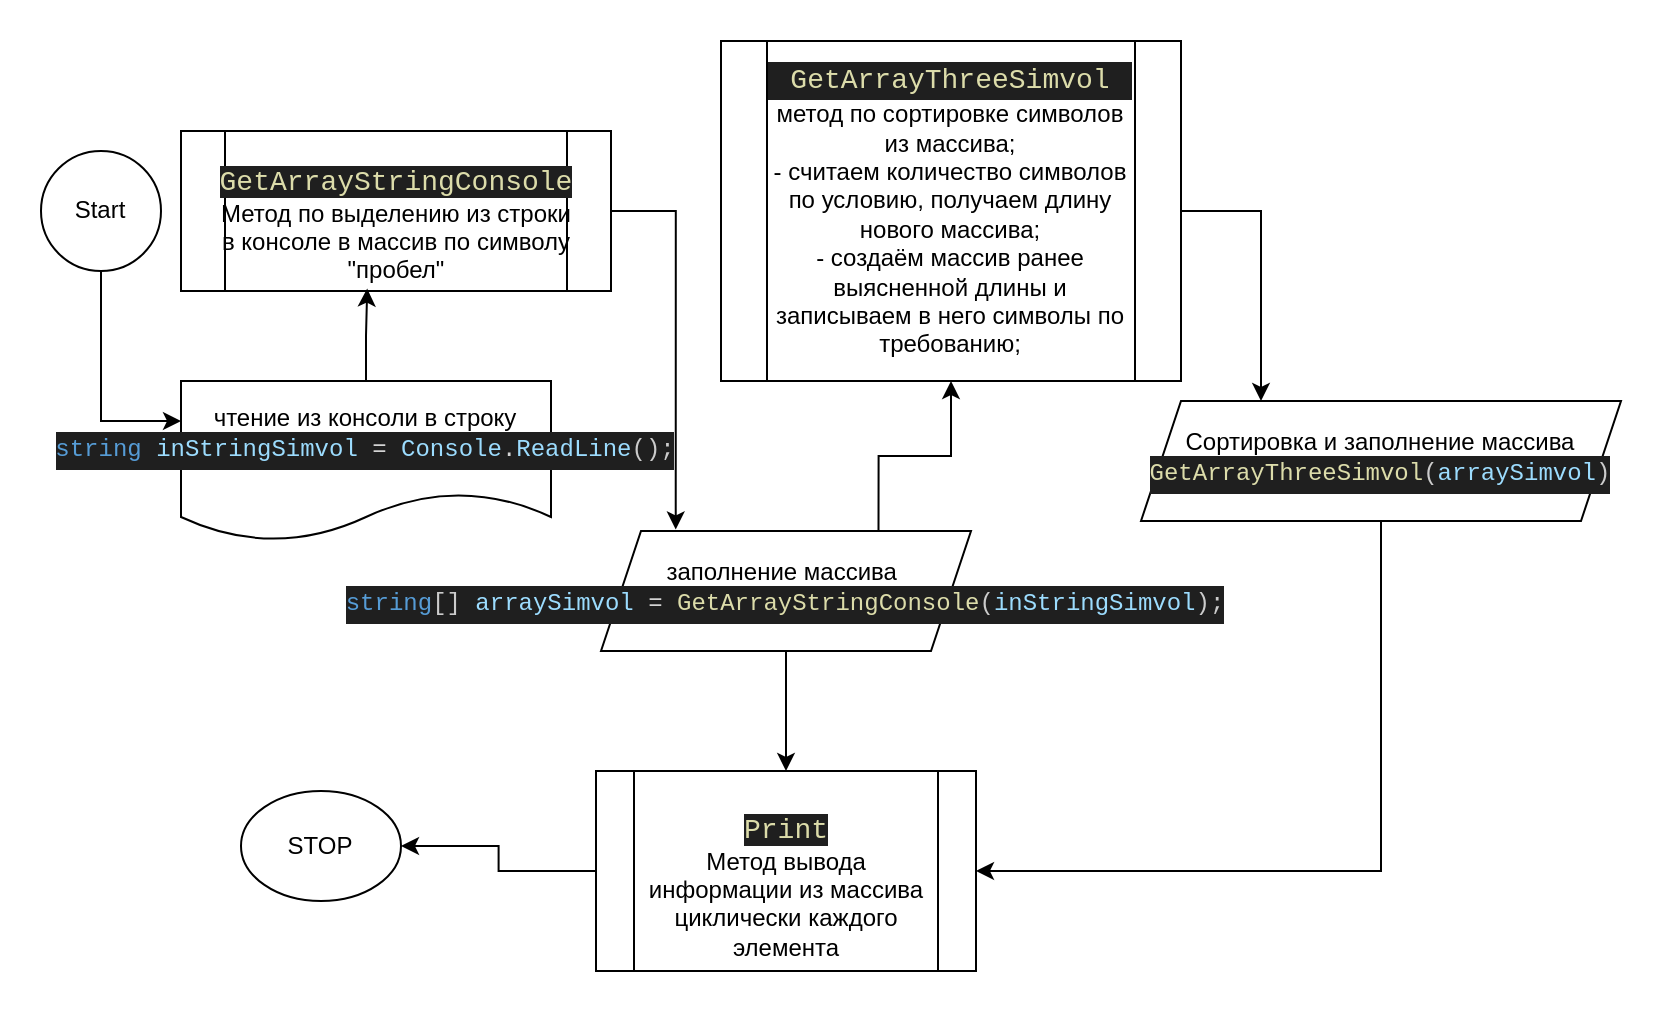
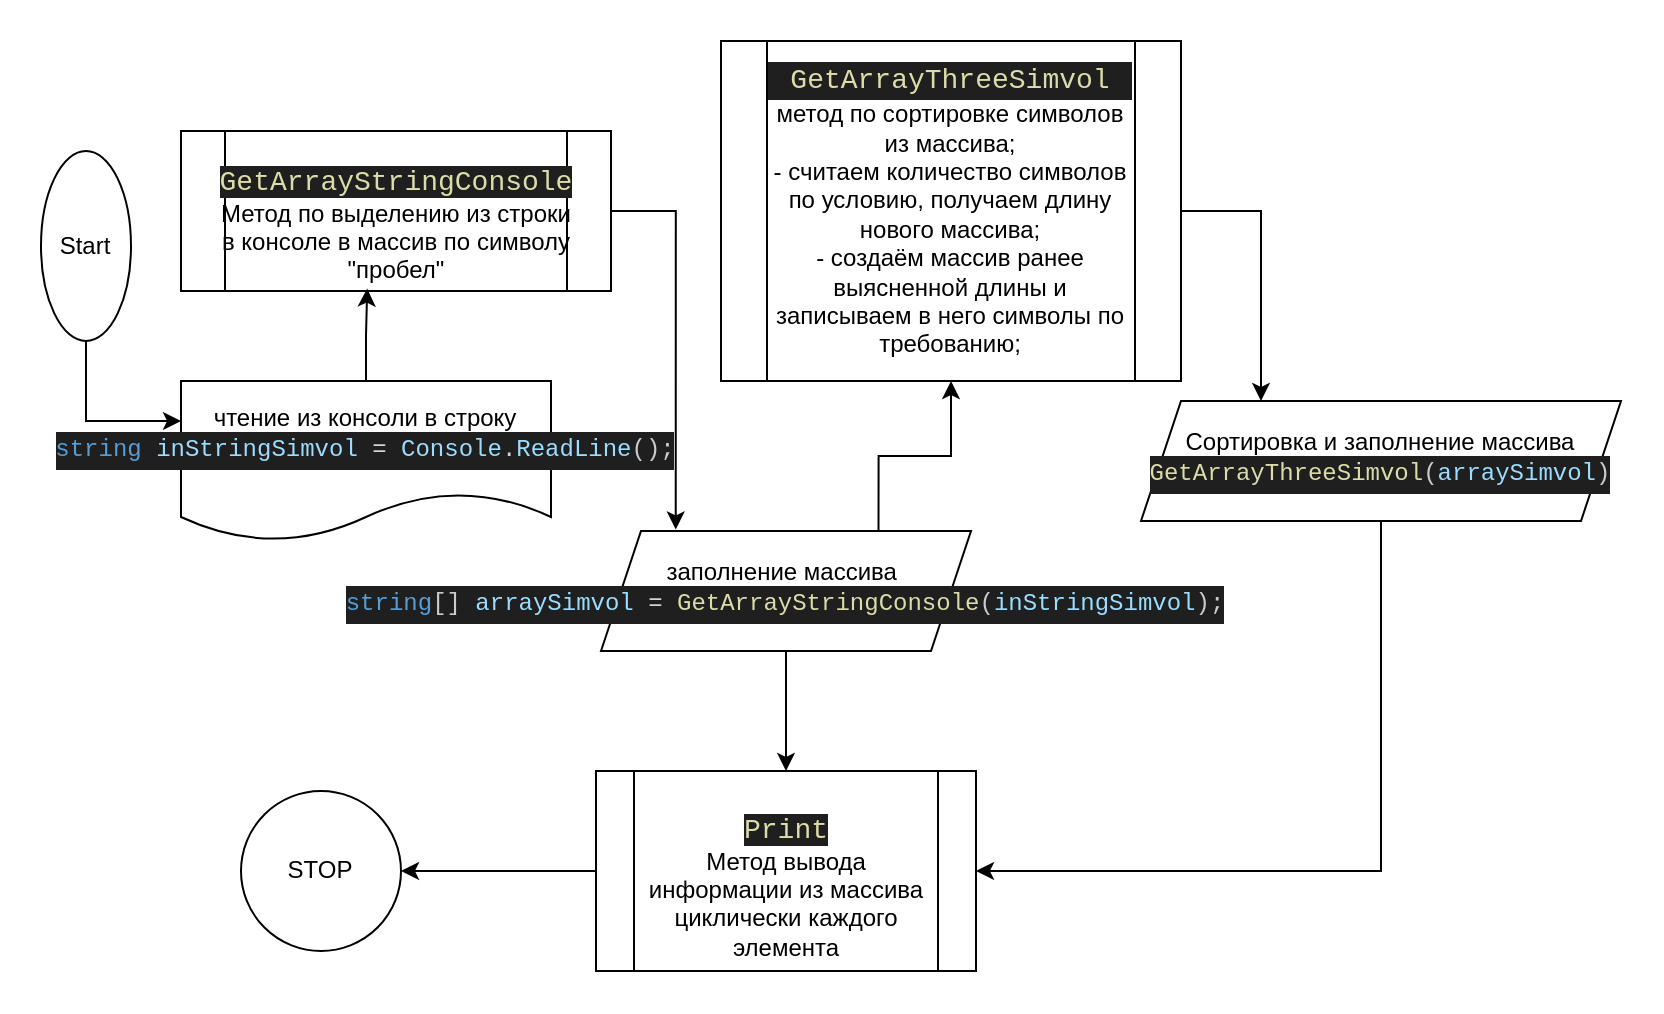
node "Start": size 120x120 -> 90x190
node "STOP": size 160x110 -> 160x160
